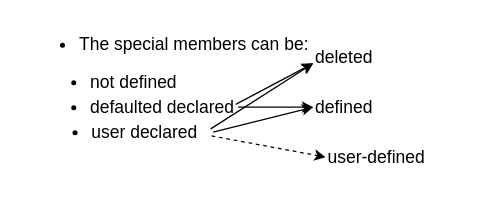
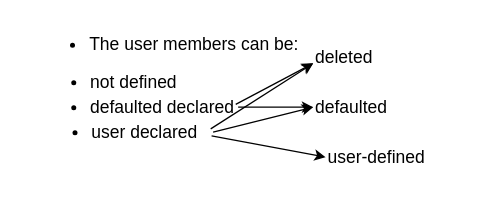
node "The special members can be:": label "The special members can be:" -> "The user members can be:"
node "defined": label "defined" -> "defaulted"
edge "user declared" -> "user-defined": style dashed -> solid
